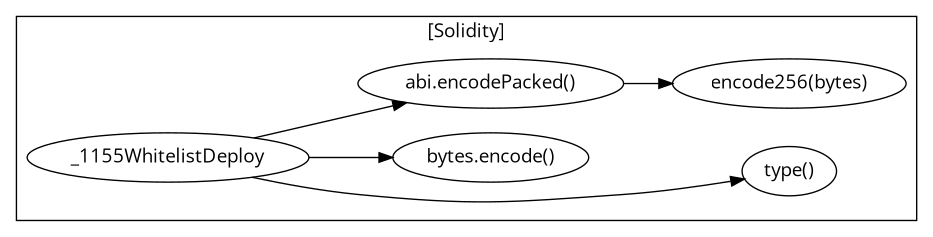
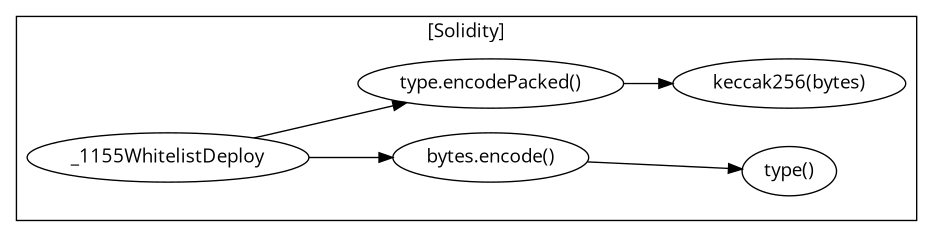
node "abi.encodePacked()": label "abi.encodePacked()" -> "type.encodePacked()"
node "encode256(bytes)": label "encode256(bytes)" -> "keccak256(bytes)"
edge "_1155WhitelistDeploy" -> "type()": now "bytes.encode()" -> "type()"
